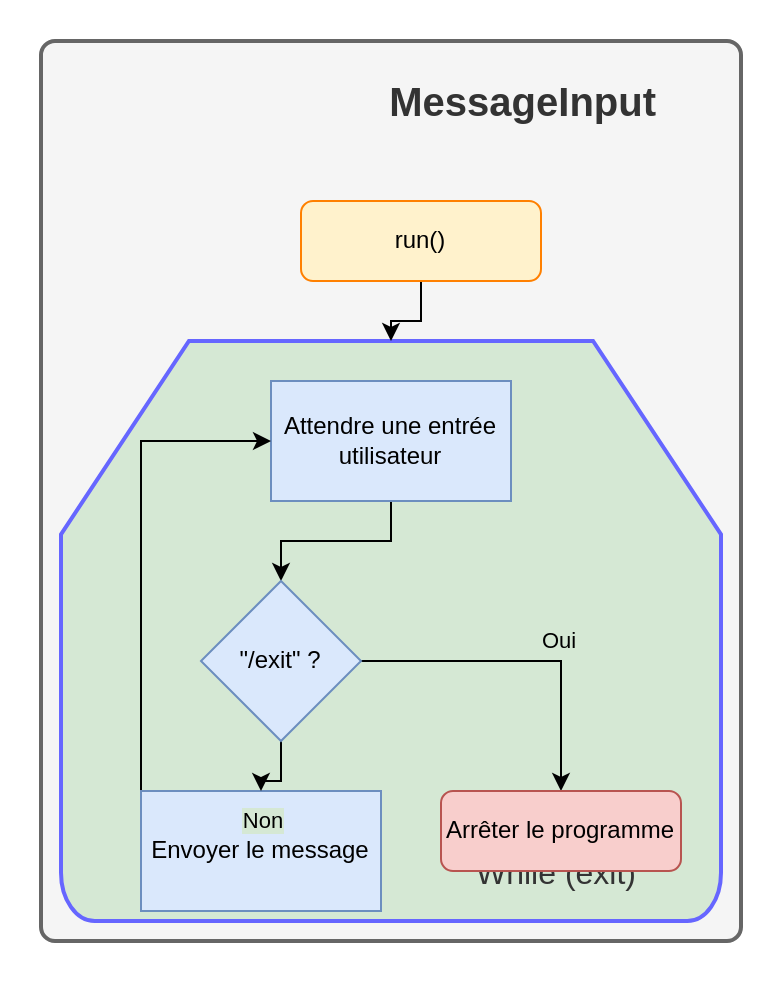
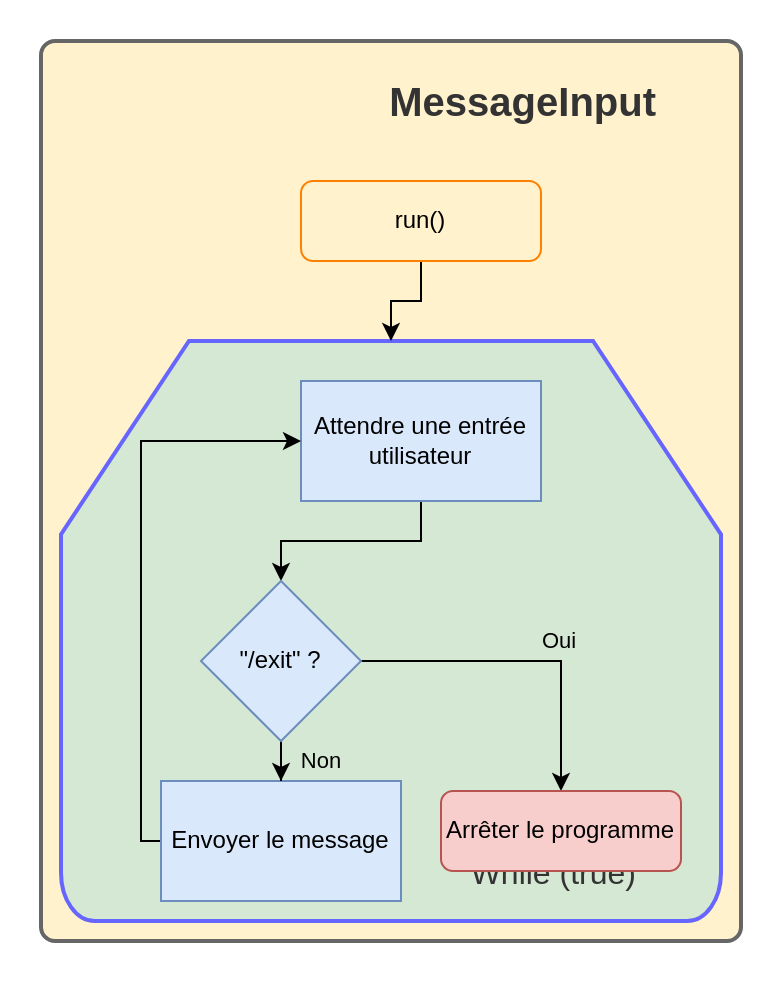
node "MessageInput": fillcolor #f5f5f5 -> #fff2cc
node "run()": moved (421, 241) -> (421, 221)
node "Attendre une entrée utilisateur": moved (391, 441) -> (421, 441)
node "Envoyer le message": moved (261, 851) -> (281, 841)
node "While (exit)": label "While (exit)" -> "While (true)"
